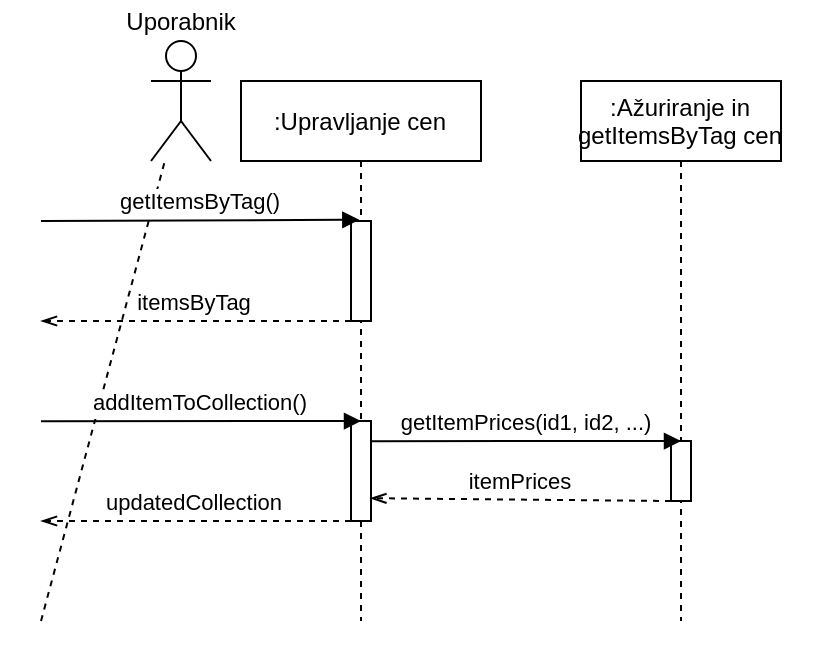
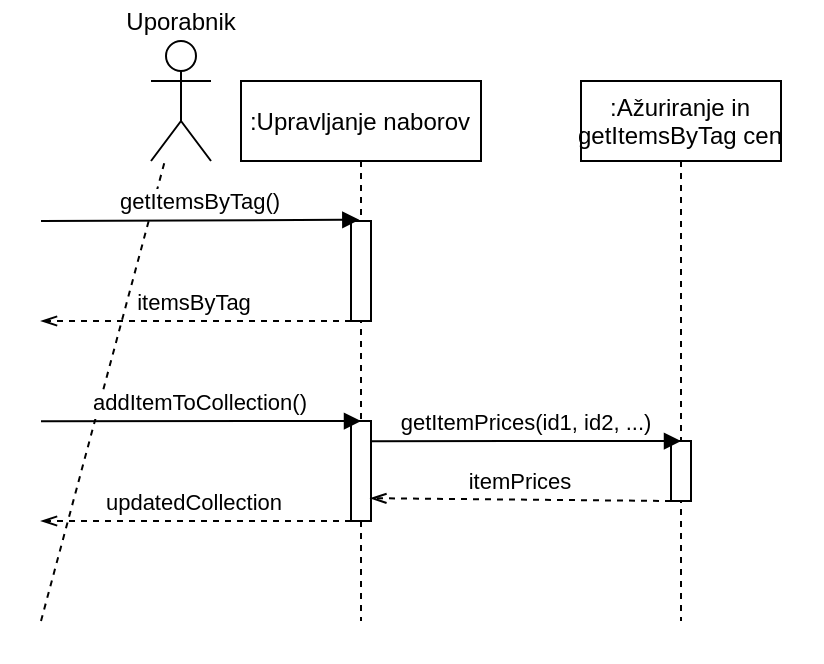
node ":Upravljanje cen": label ":Upravljanje cen" -> ":Upravljanje naborov"
